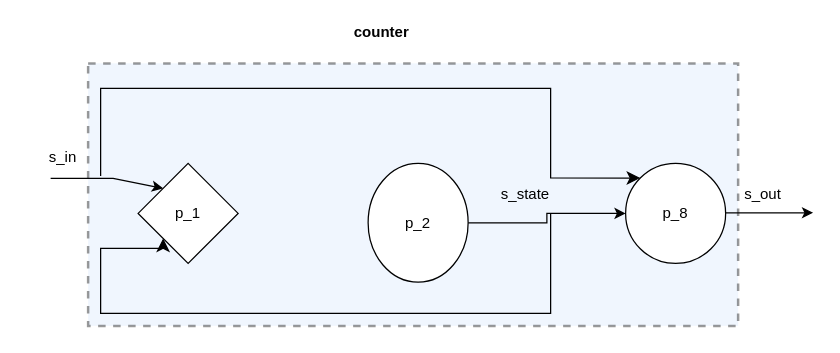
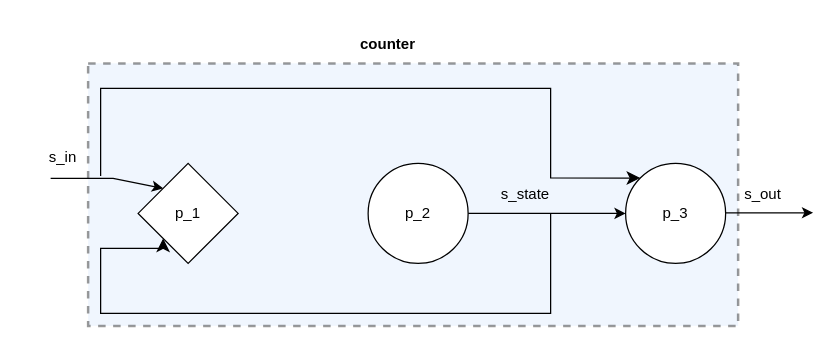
node "counter": moved (382, 32) -> (388, 44)
node "p_8": label "p_8" -> "p_3"
node "p_2": size 100x119 -> 100x100
